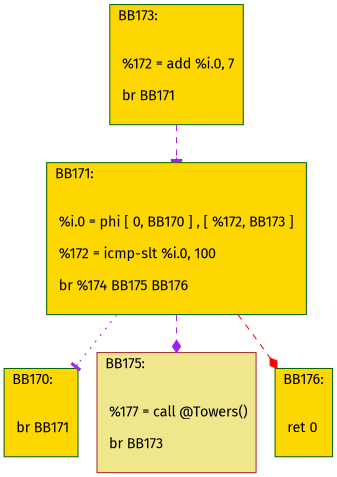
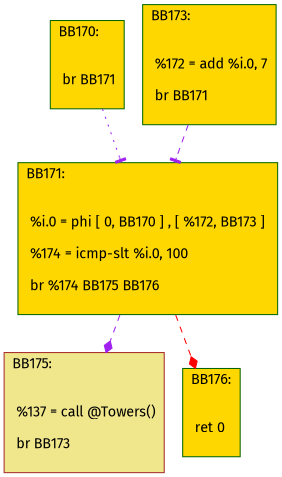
node "BB171:": text "%172 = icmp-slt %i.0, 100" -> "%174 = icmp-slt %i.0, 100"
edge "BB171:" -> "BB170:": reversed
node "BB175:": text "%177 = call @Towers()" -> "%137 = call @Towers()"
